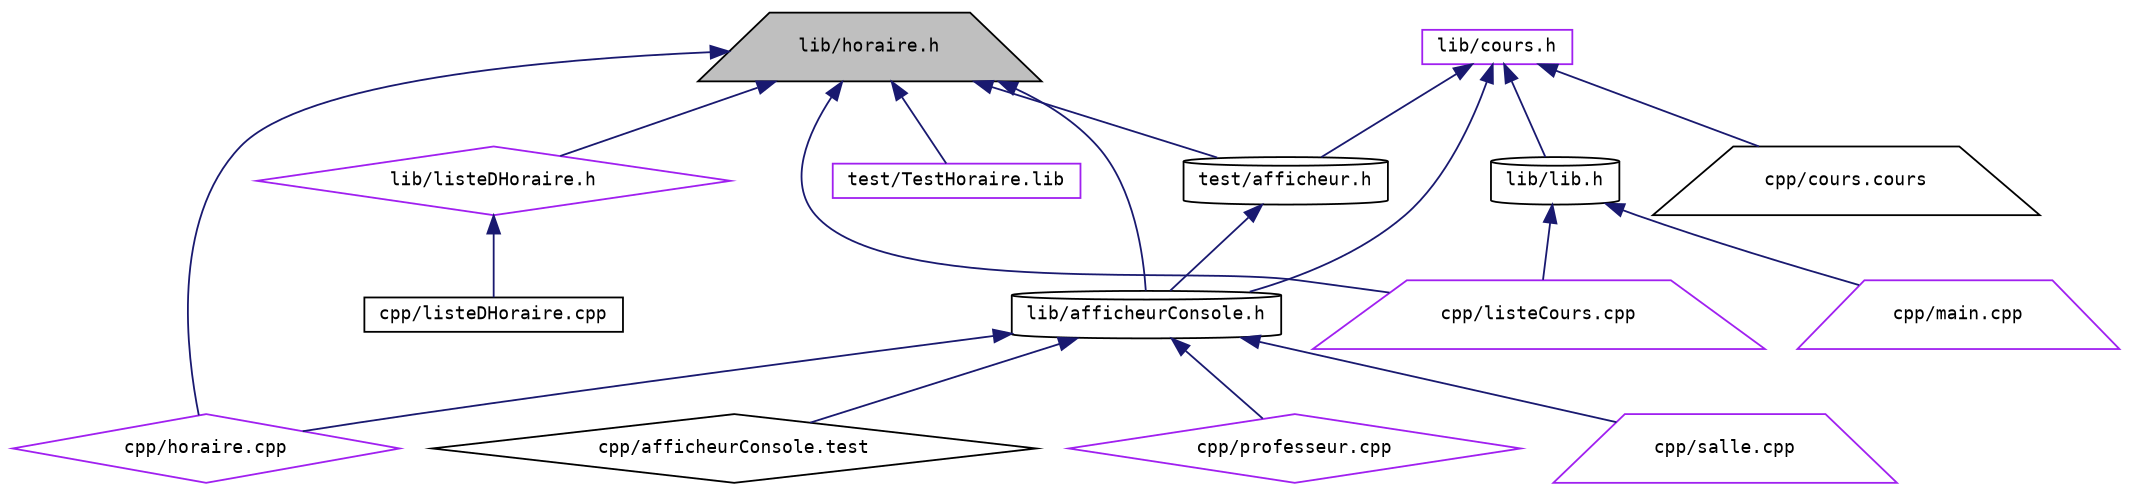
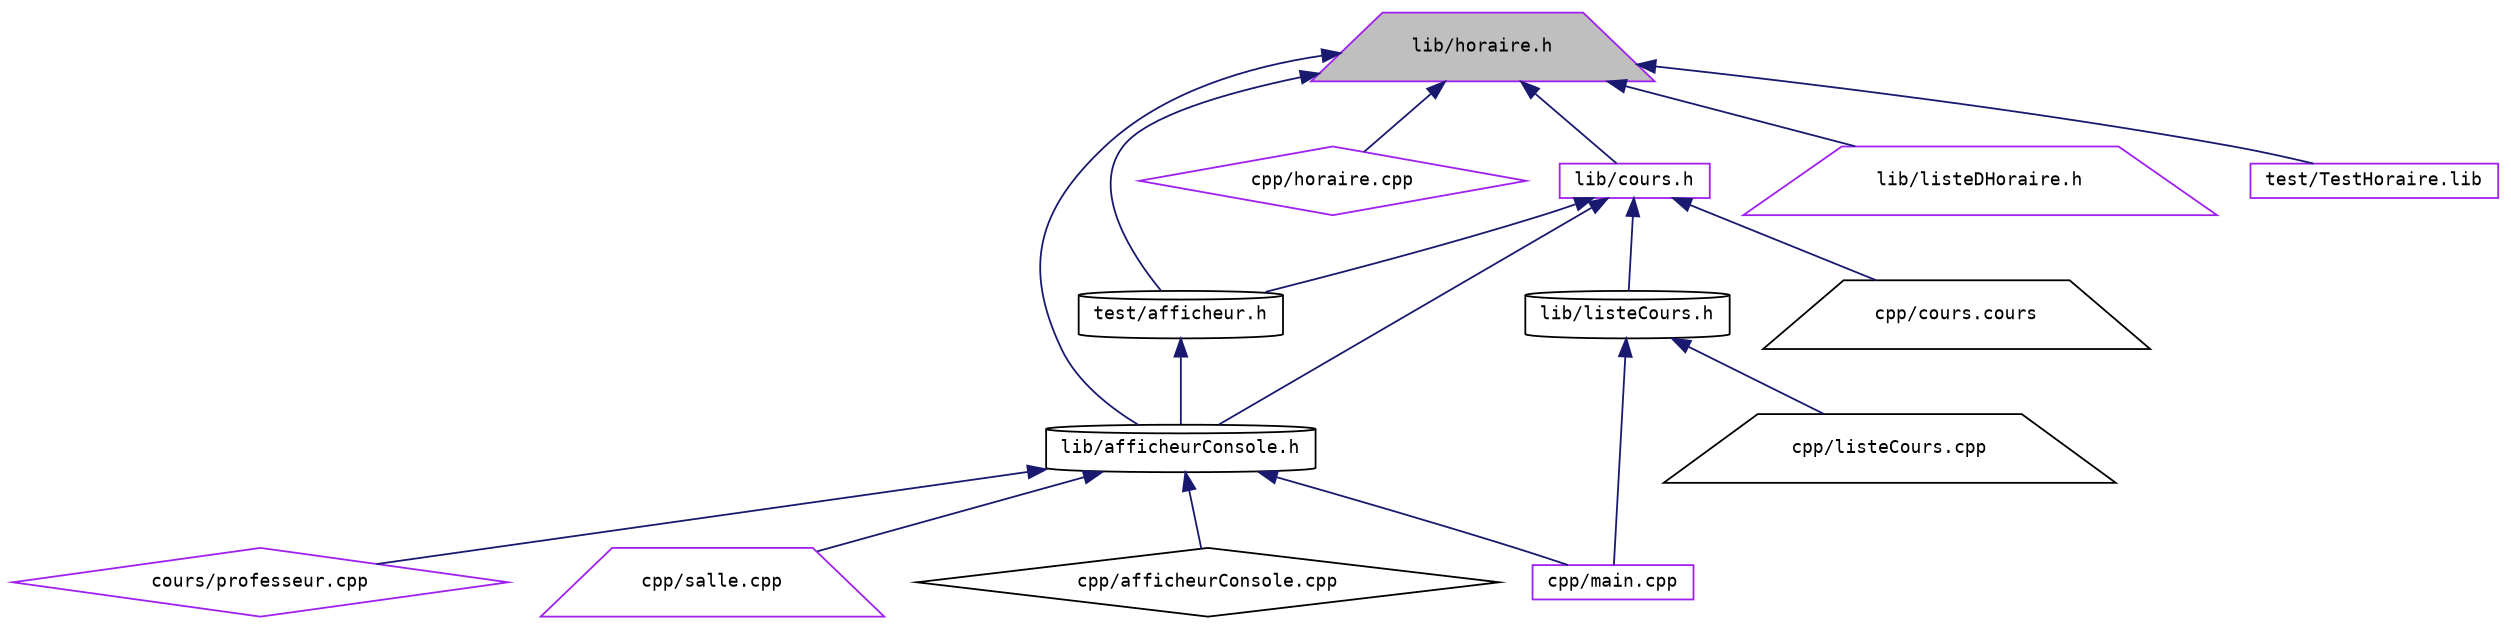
node "lib/horaire.h": color black -> purple
node "lib/listeDHoraire.h": shape diamond -> trapezium
node "lib/lib.h": label "lib/lib.h" -> "lib/listeCours.h"
edge "cpp/listeCours.cpp" -> "lib/horaire.h": now "lib/cours.h" -> "lib/horaire.h"
node "cpp/listeDHoraire.cpp": removed
node "cpp/listeCours.cpp": color purple -> black
node "cpp/main.cpp": shape trapezium -> box
edge "cpp/horaire.cpp" -> "lib/afficheurConsole.h": now "cpp/main.cpp" -> "lib/afficheurConsole.h"
node "cpp/afficheurConsole.test": label "cpp/afficheurConsole.test" -> "cpp/afficheurConsole.cpp"
node "cpp/professeur.cpp": label "cpp/professeur.cpp" -> "cours/professeur.cpp"
